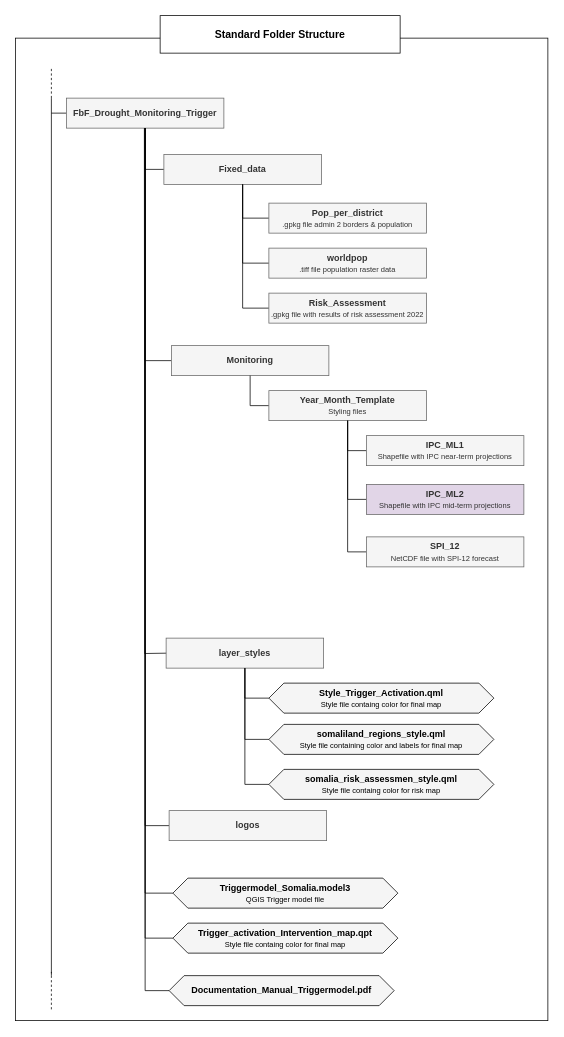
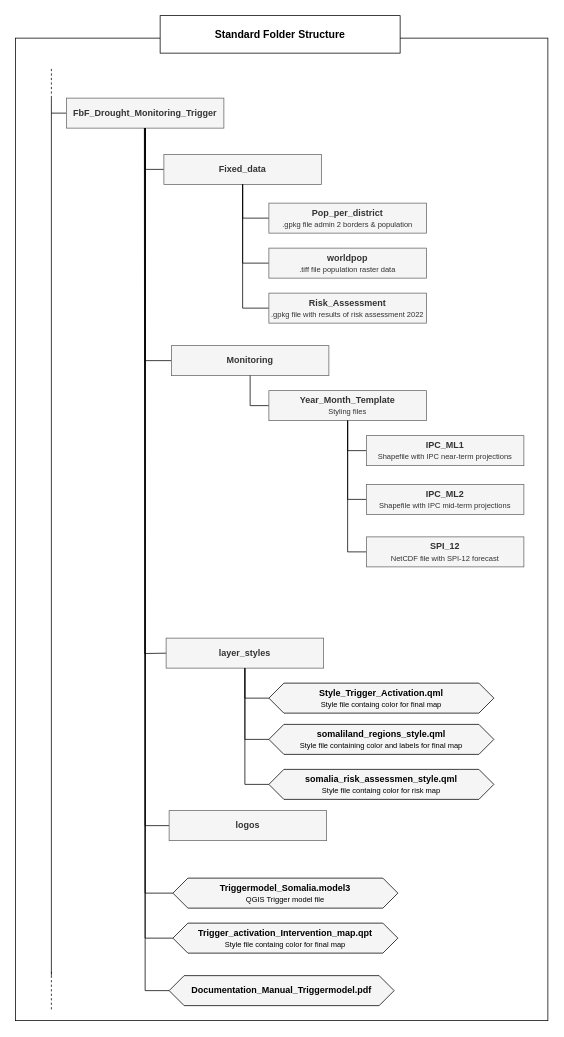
node "IPC_ML2 Shapefile with IPC mid-term projections": fillcolor #e1d5e7 -> #f5f5f5
